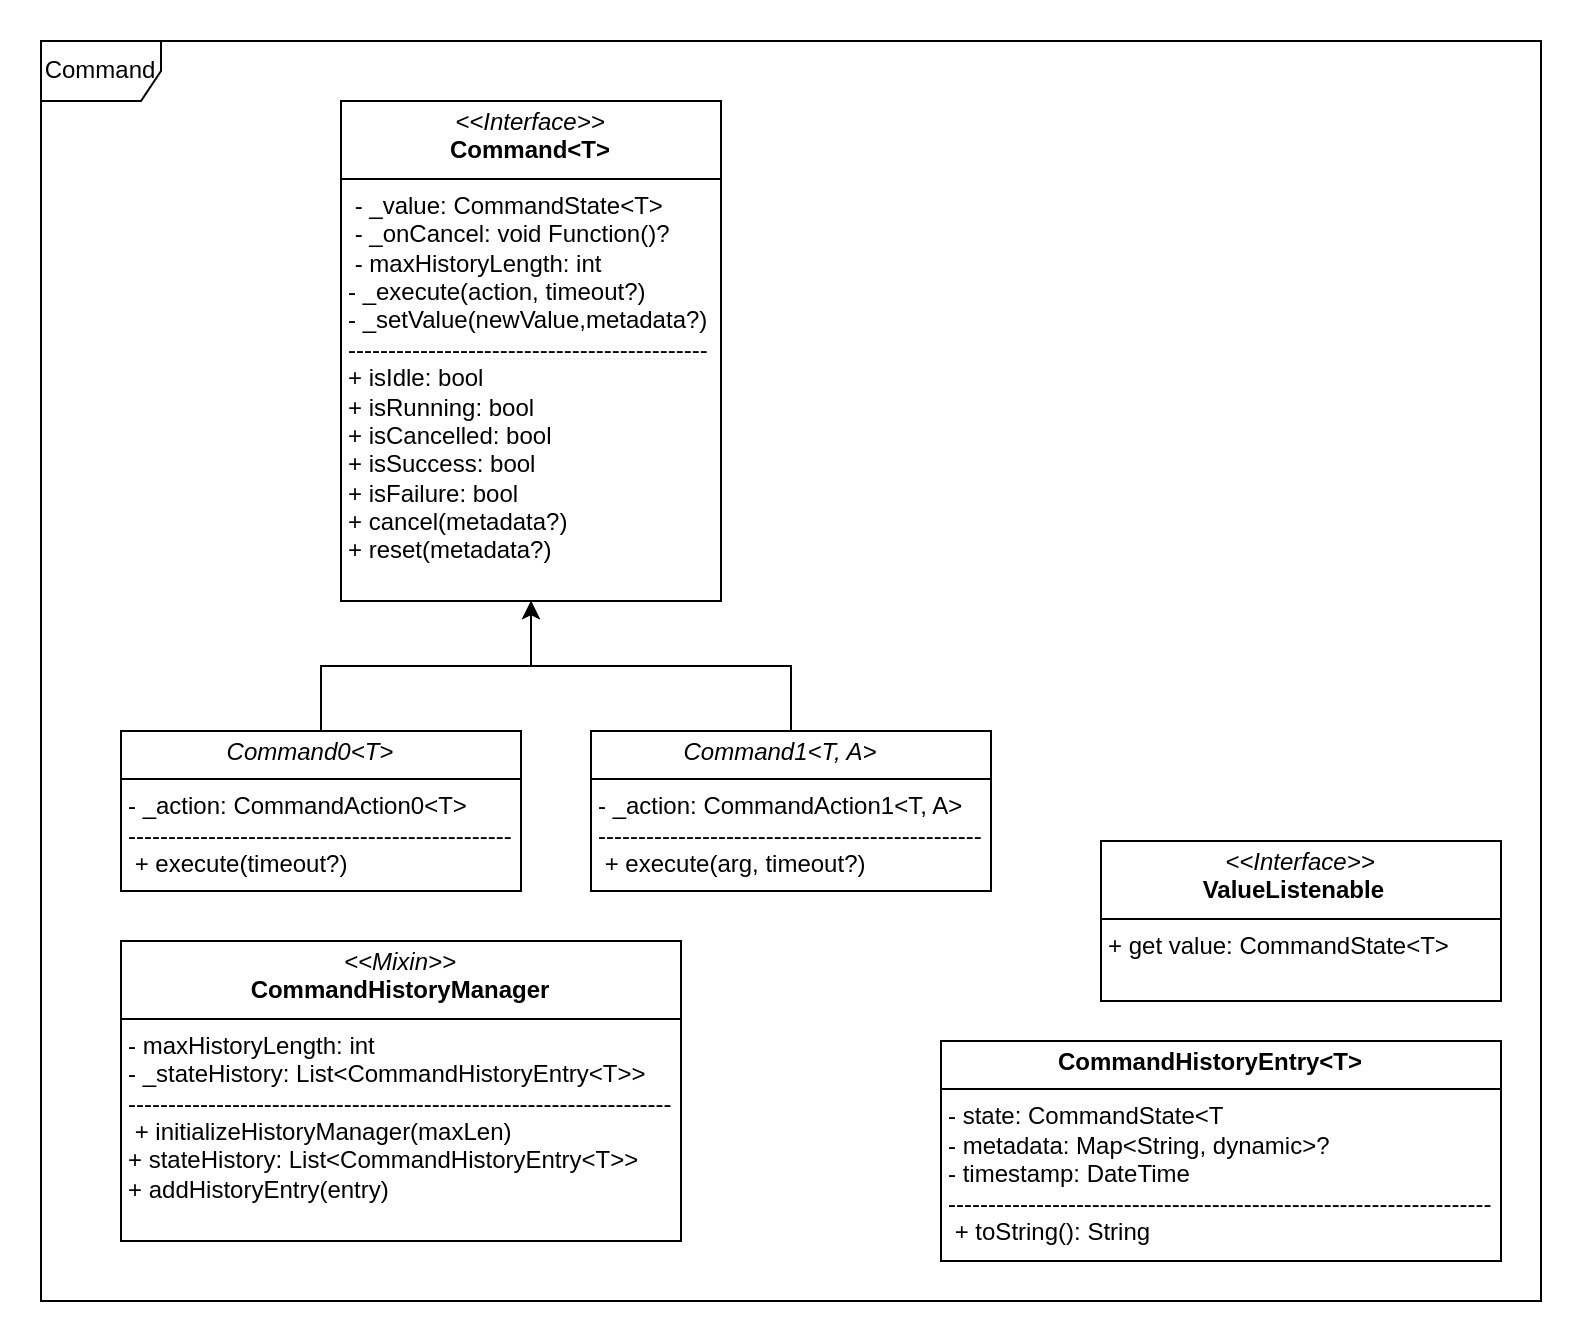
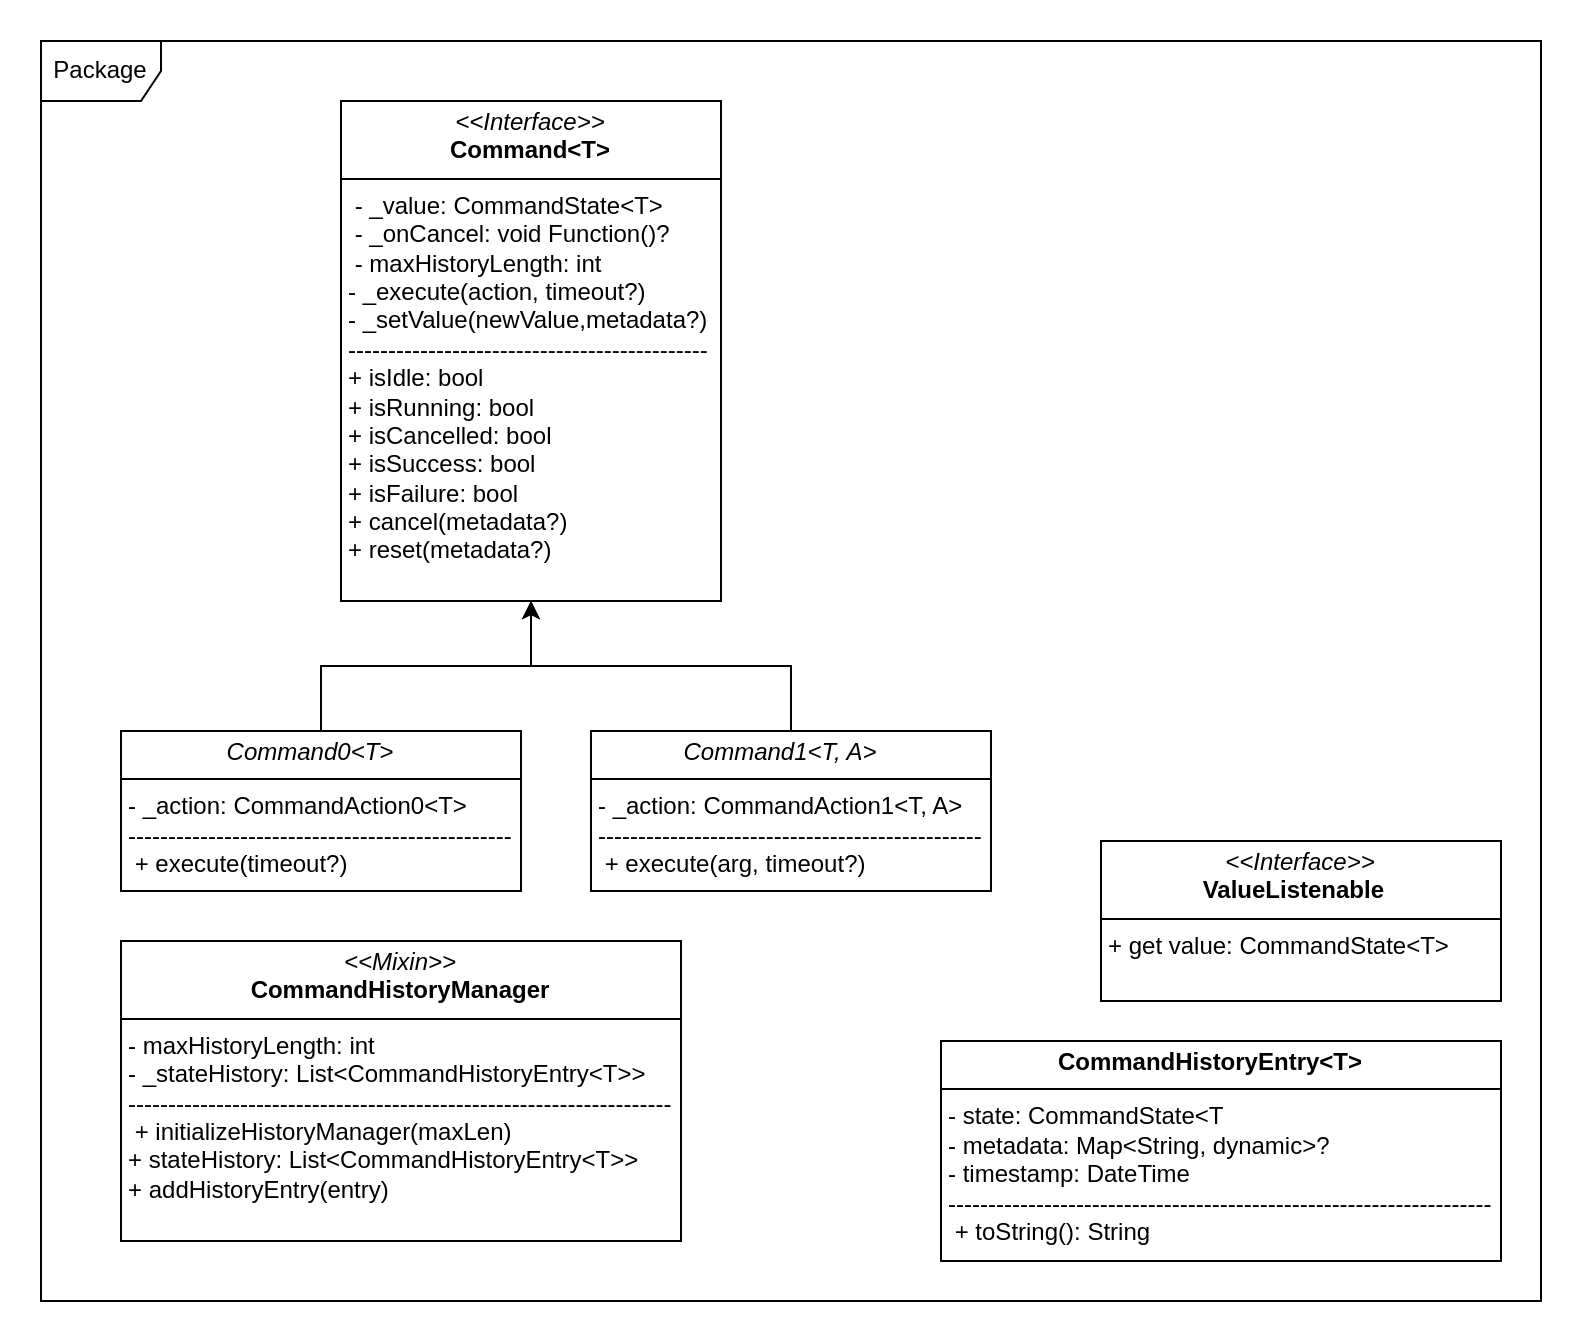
node "Command": label "Command" -> "Package"
